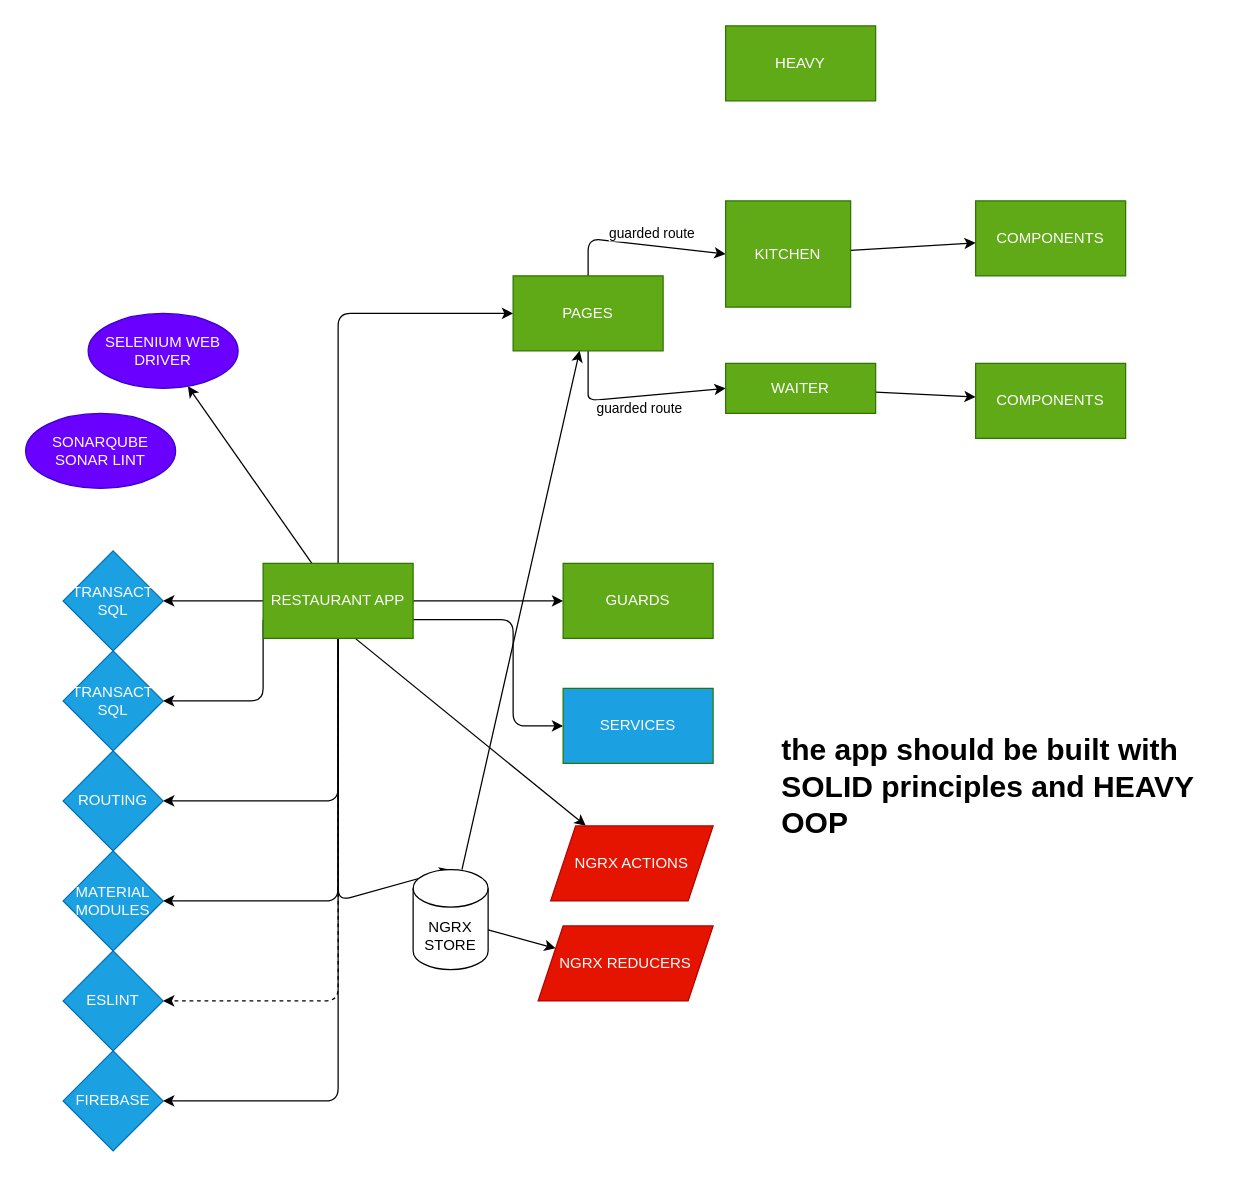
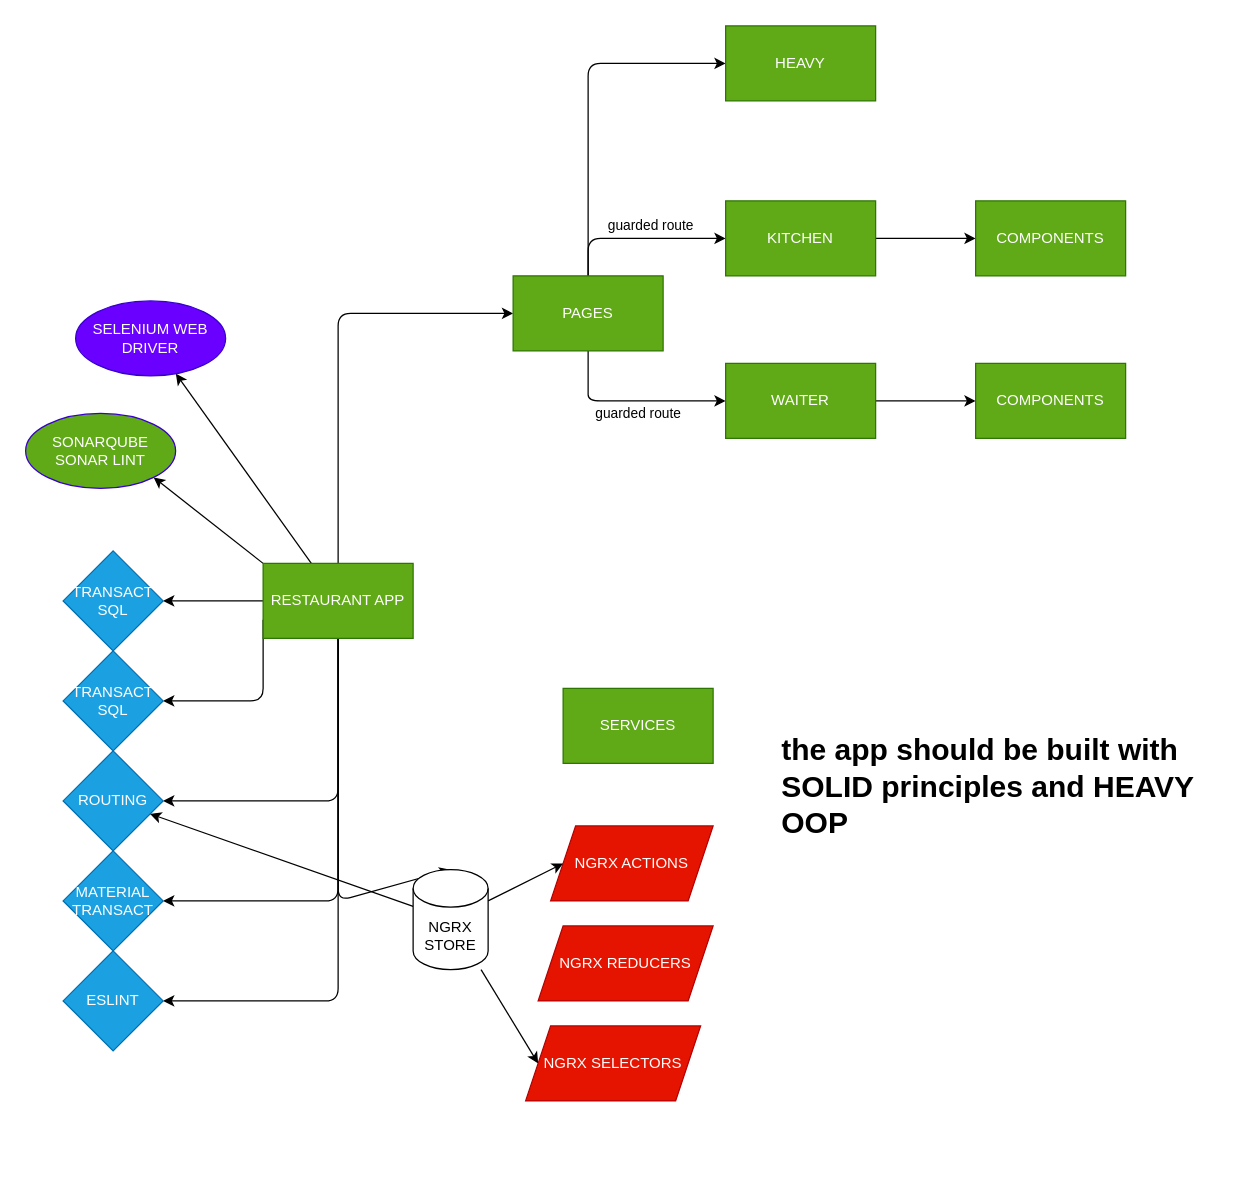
edge "PAGES" -> "HEAVY": added
node "KITCHEN": size 125x106 -> 150x75
node "SELENIUM WEB DRIVER": moved (163, 351) -> (151, 338)
node "WAITER": size 150x50 -> 150x75
node "SONARQUBE SONAR LINT": fillcolor #6a00ff -> #60a917
edge "NGRX STORE" -> "PAGES": now "NGRX STORE" -> "NGRX ACTIONS"
edge "RESTAURANT APP" -> "GUARDS": removed
node "GUARDS": removed
edge "RESTAURANT APP" -> "SERVICES": removed
node "SERVICES": fillcolor #1ba1e2 -> #60a917
edge "RESTAURANT APP" -> "NGRX ACTIONS": now "RESTAURANT APP" -> "SONARQUBE SONAR LINT"
node "MATERIAL MODULES": label "MATERIAL MODULES" -> "MATERIAL TRANSACT"
edge "NGRX STORE" -> "NGRX REDUCERS": now "NGRX STORE" -> "ROUTING"
edge "RESTAURANT APP" -> "ESLINT": style dashed -> solid
edge "NGRX STORE" -> "NGRX SELECTORS": added
node "NGRX SELECTORS": added
node "FIREBASE": removed
edge "RESTAURANT APP" -> "FIREBASE": removed
